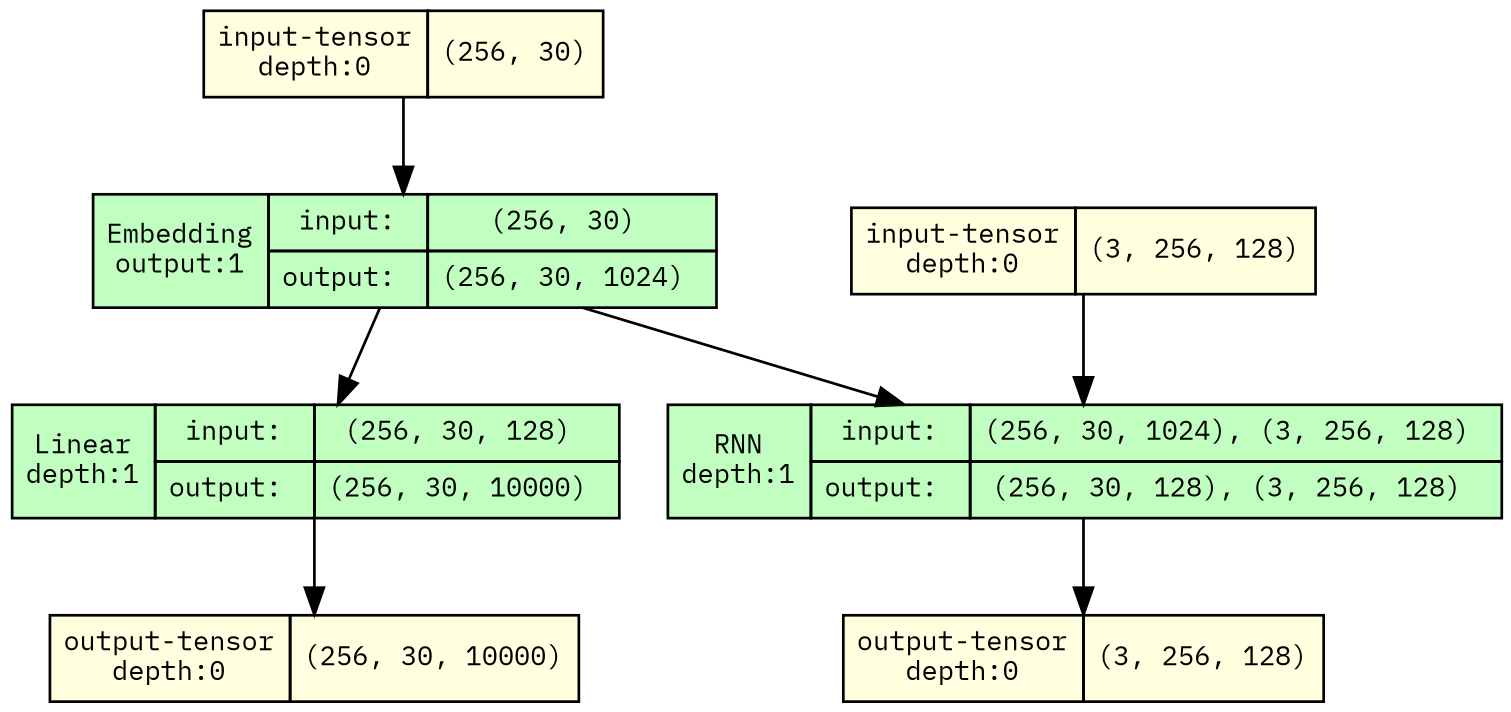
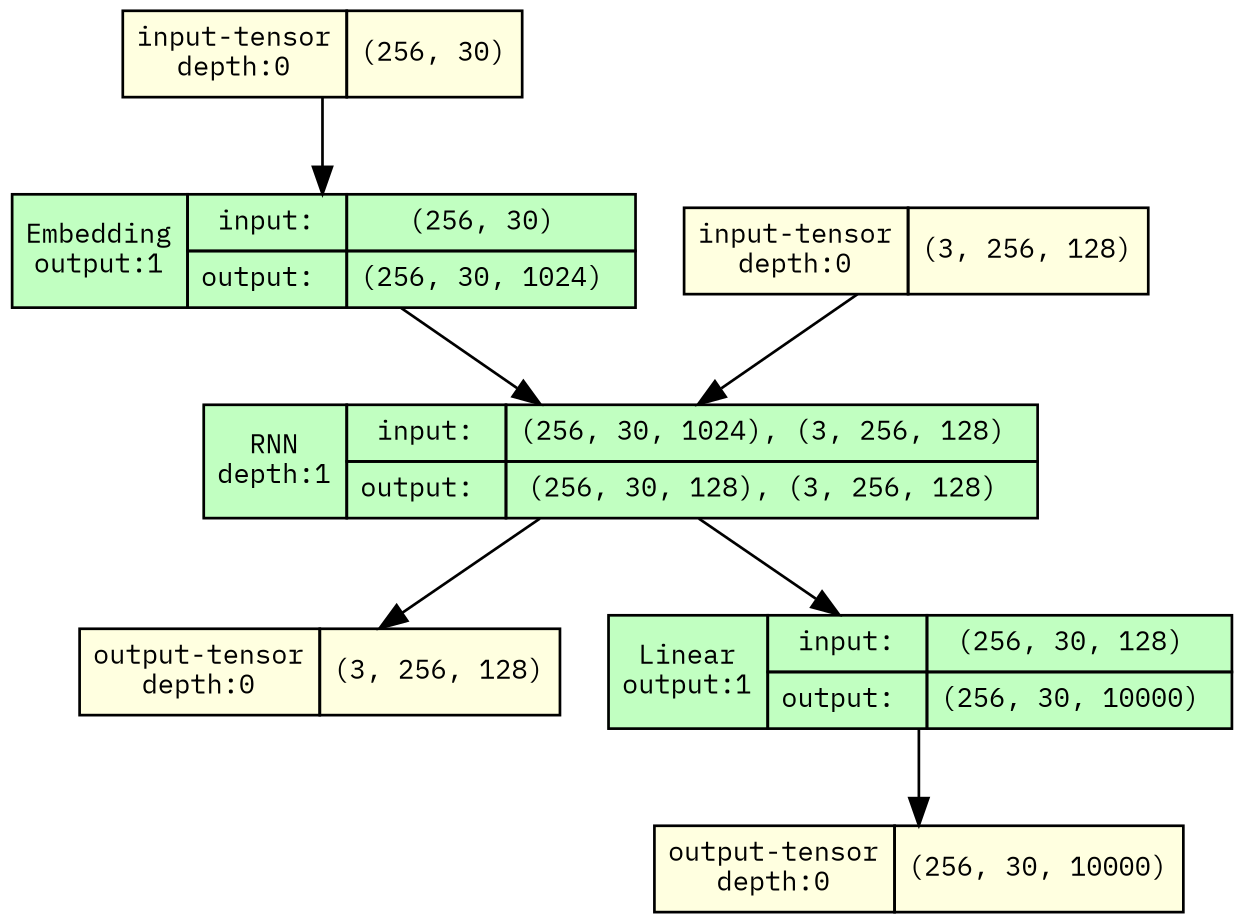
edge "Embedding" -> "Linear": now "RNN" -> "Linear"
node "Linear": text "depth:1" -> "output:1"
